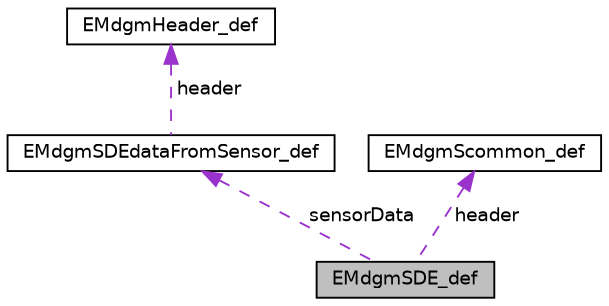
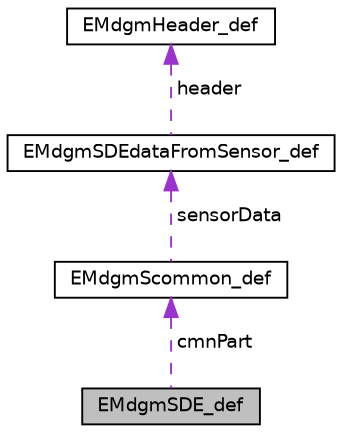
edge "EMdgmSDE_def" -> "EMdgmScommon_def": label " header" -> " cmnPart"
edge "EMdgmSDE_def" -> "EMdgmSDEdataFromSensor_def": now "EMdgmScommon_def" -> "EMdgmSDEdataFromSensor_def"
